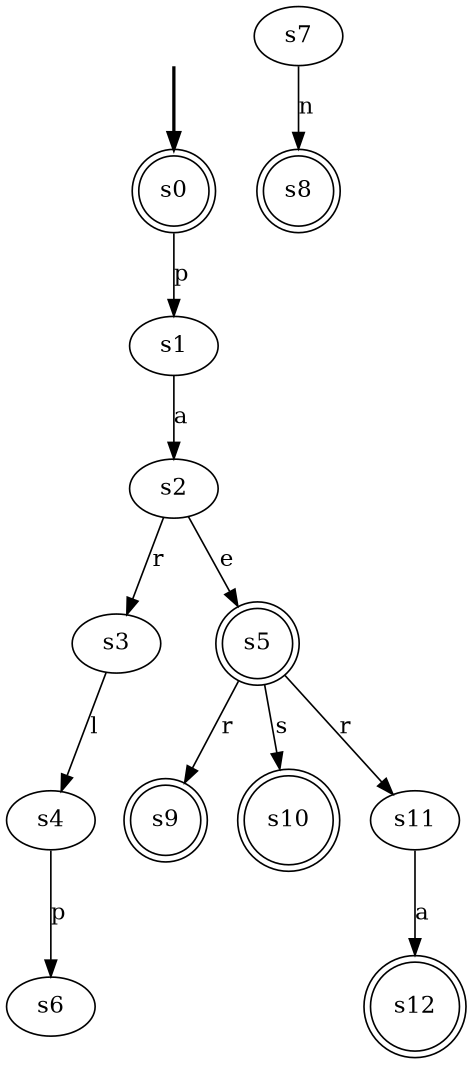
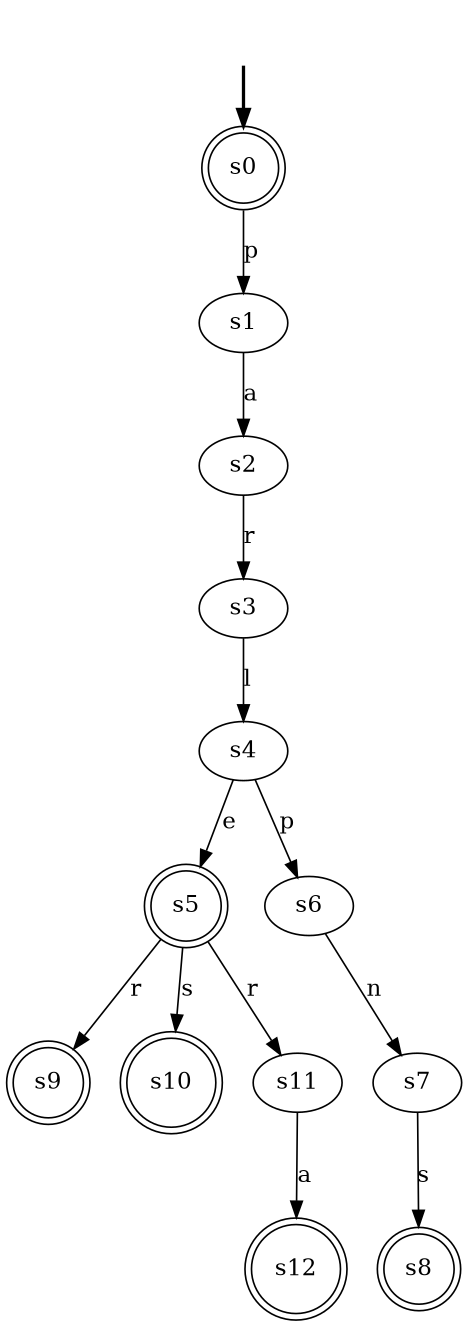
edge "s7" -> "s8": label "n" -> "s"
edge "s2" -> "s5": now "s4" -> "s5"
edge "s6" -> "s7": added, label "n"
